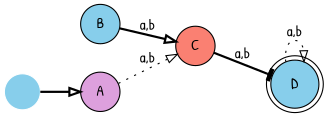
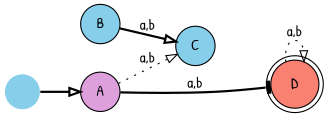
node "C": fillcolor salmon -> skyblue
edge "C" -> "D": now "A" -> "D"
node "D": fillcolor skyblue -> salmon
